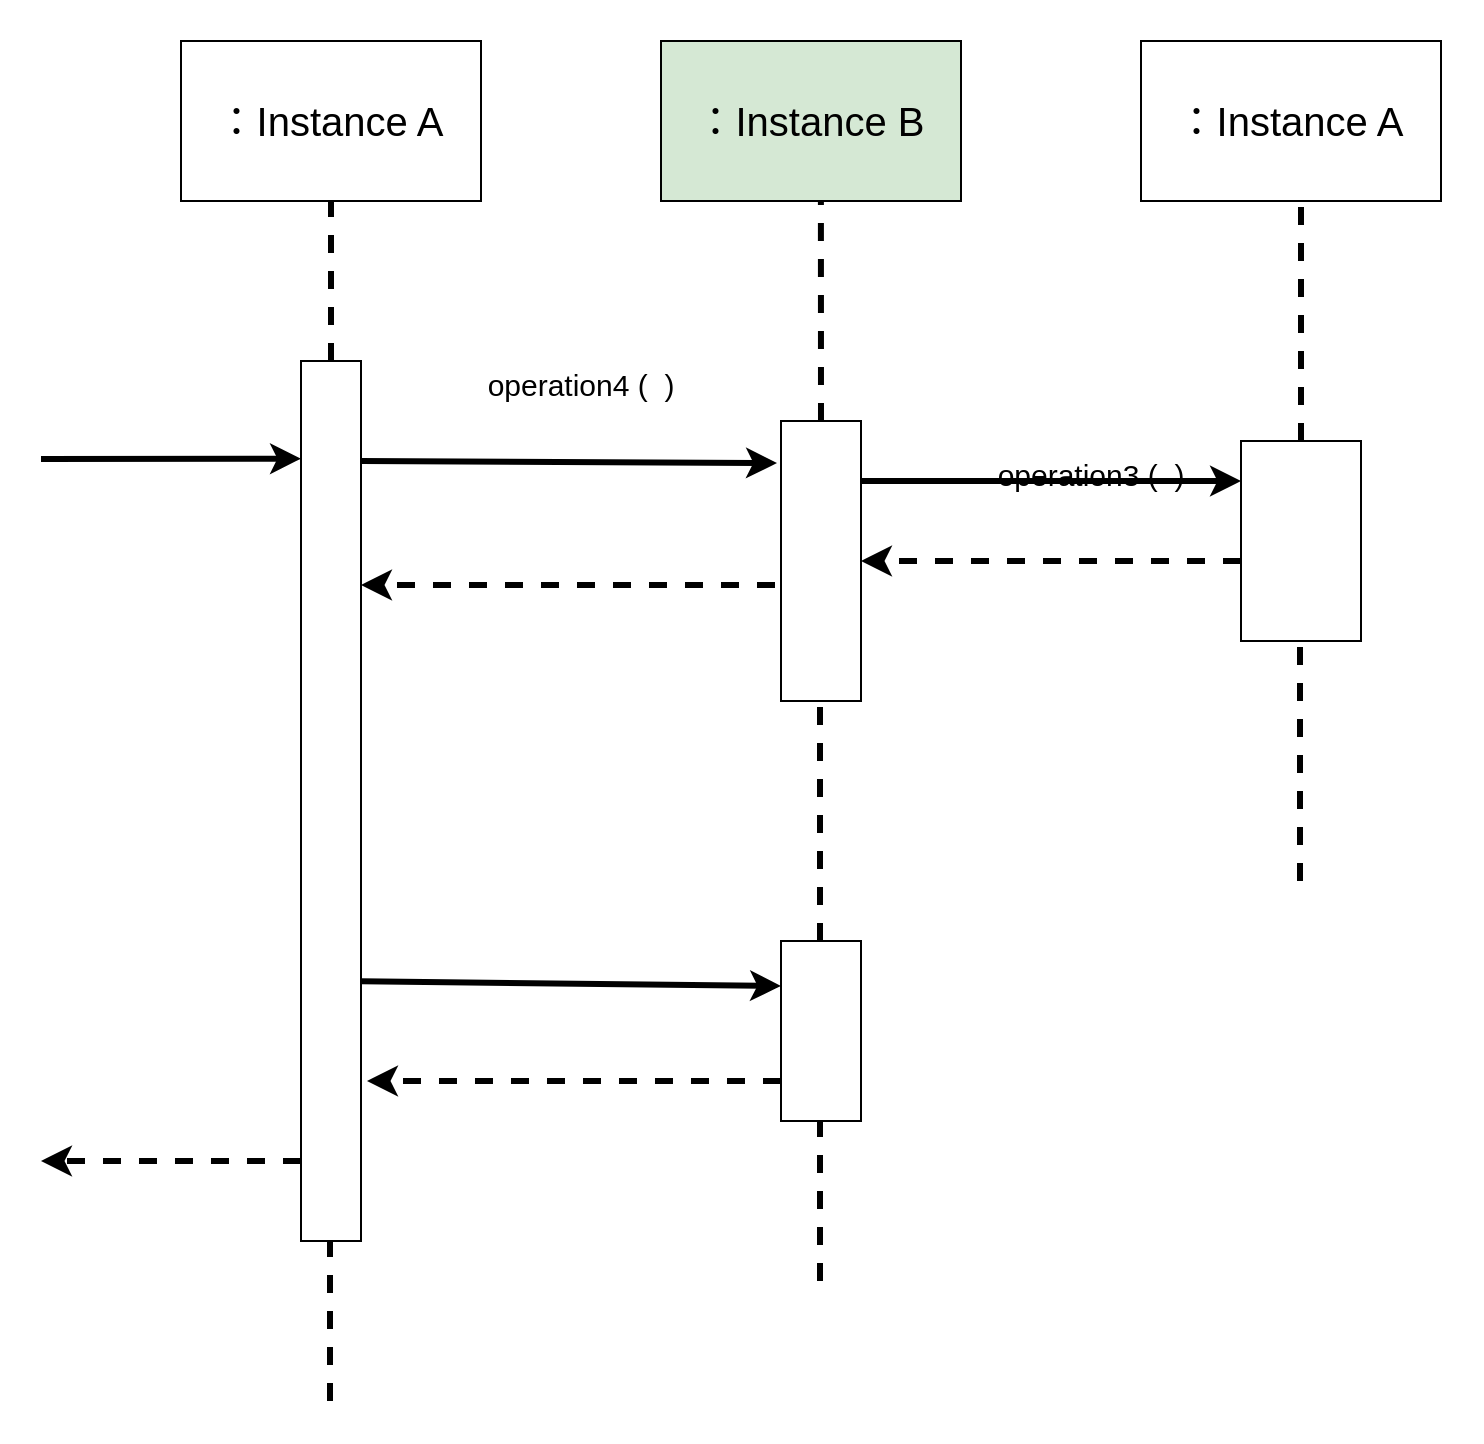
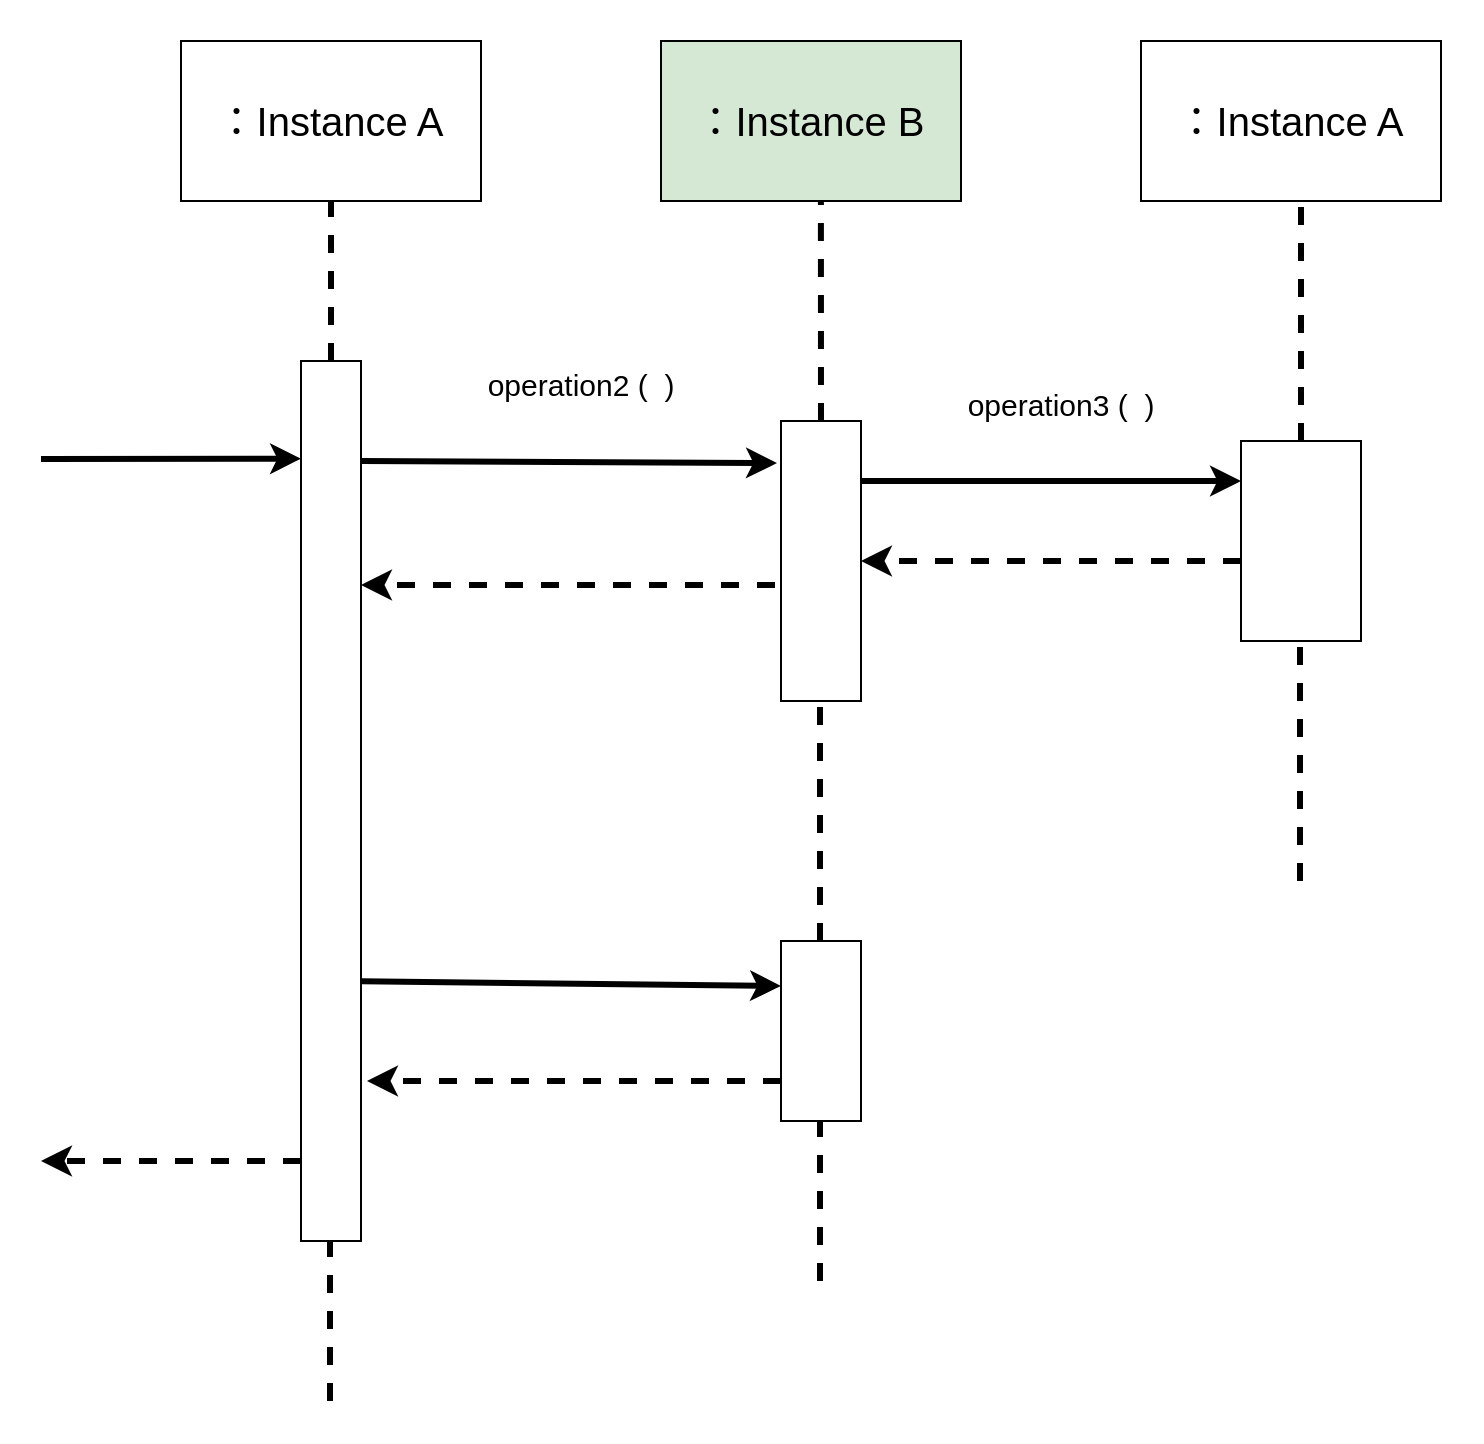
node "operation4 ( )": label "operation4 ( )" -> "operation2 ( )"
node "operation3 ( )": moved (1091, 471) -> (1061, 401)
